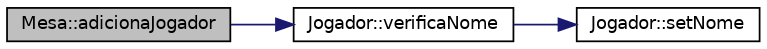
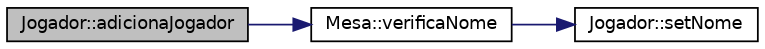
node "Mesa::adicionaJogador": label "Mesa::adicionaJogador" -> "Jogador::adicionaJogador"
node "Jogador::verificaNome": label "Jogador::verificaNome" -> "Mesa::verificaNome"
